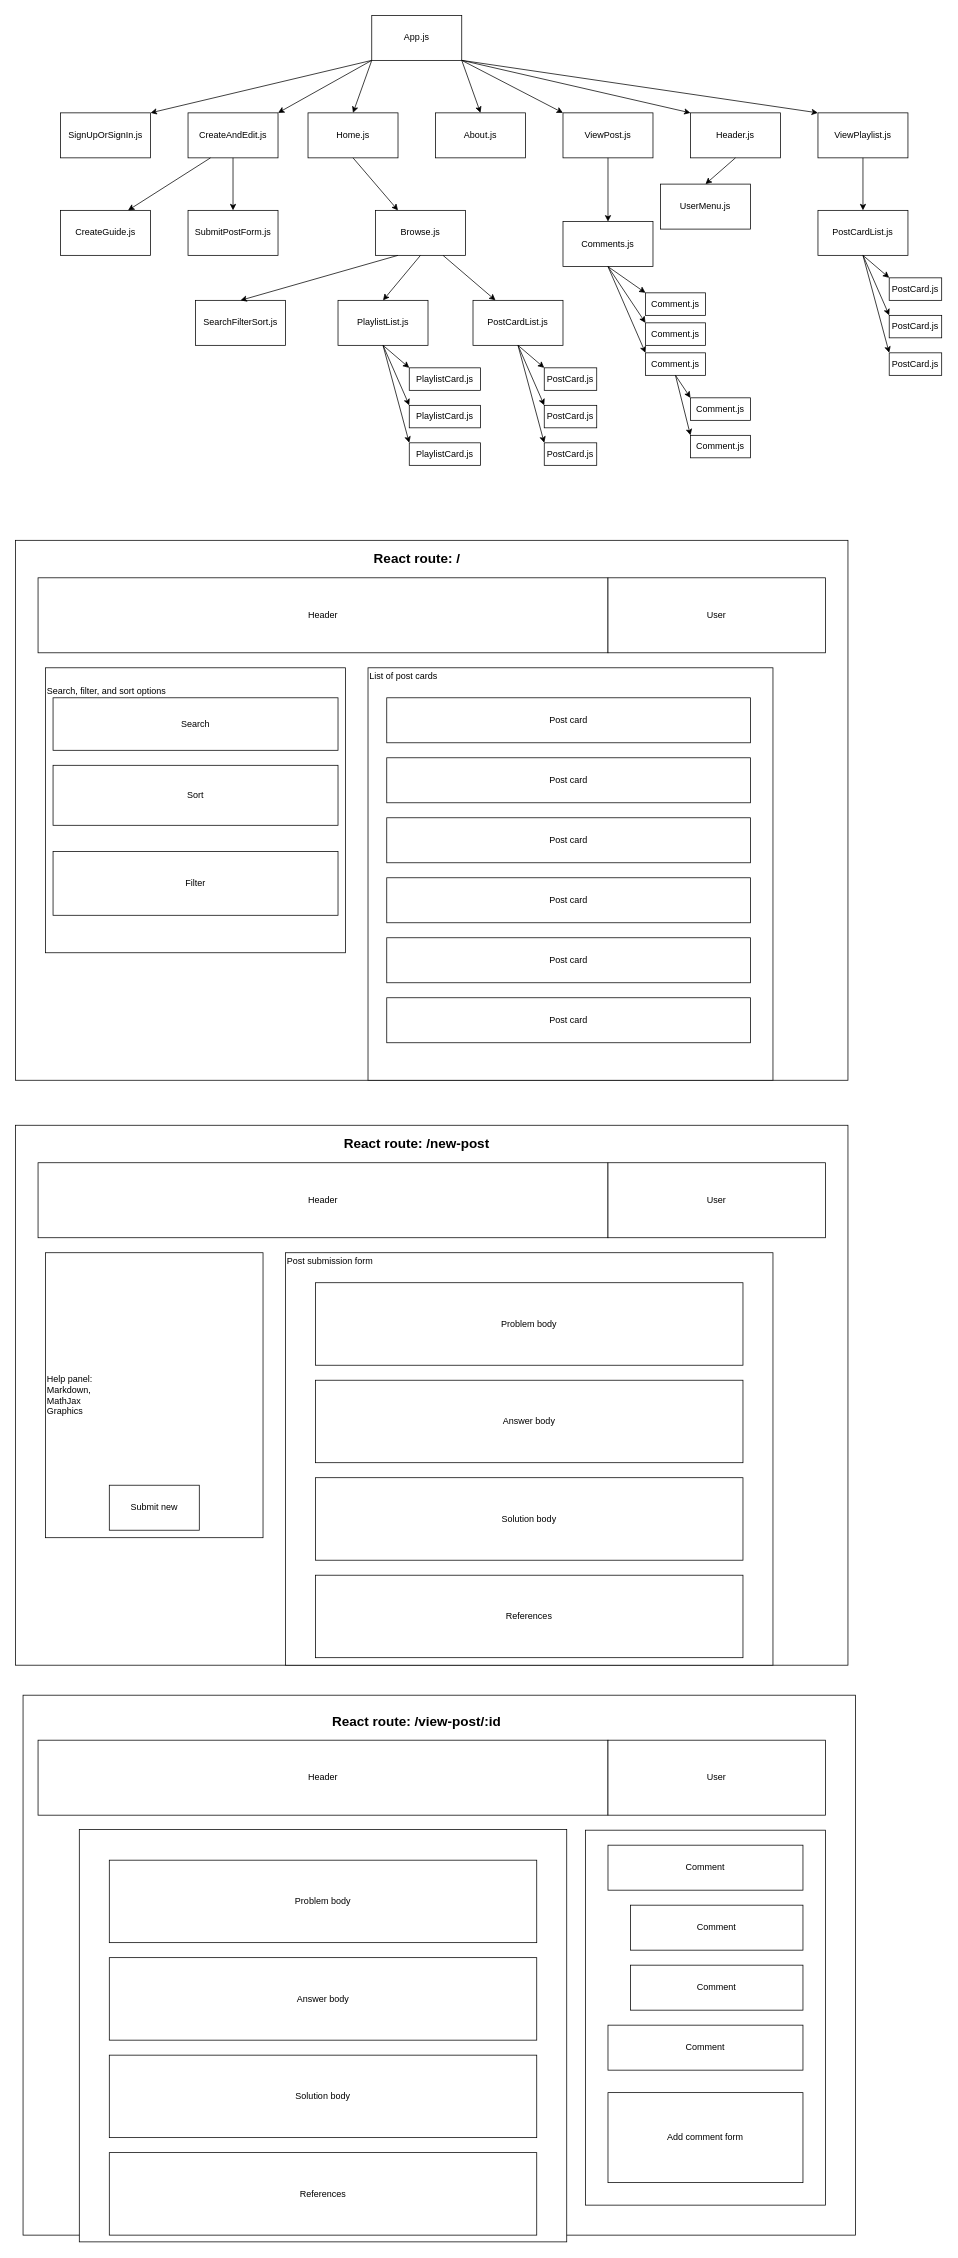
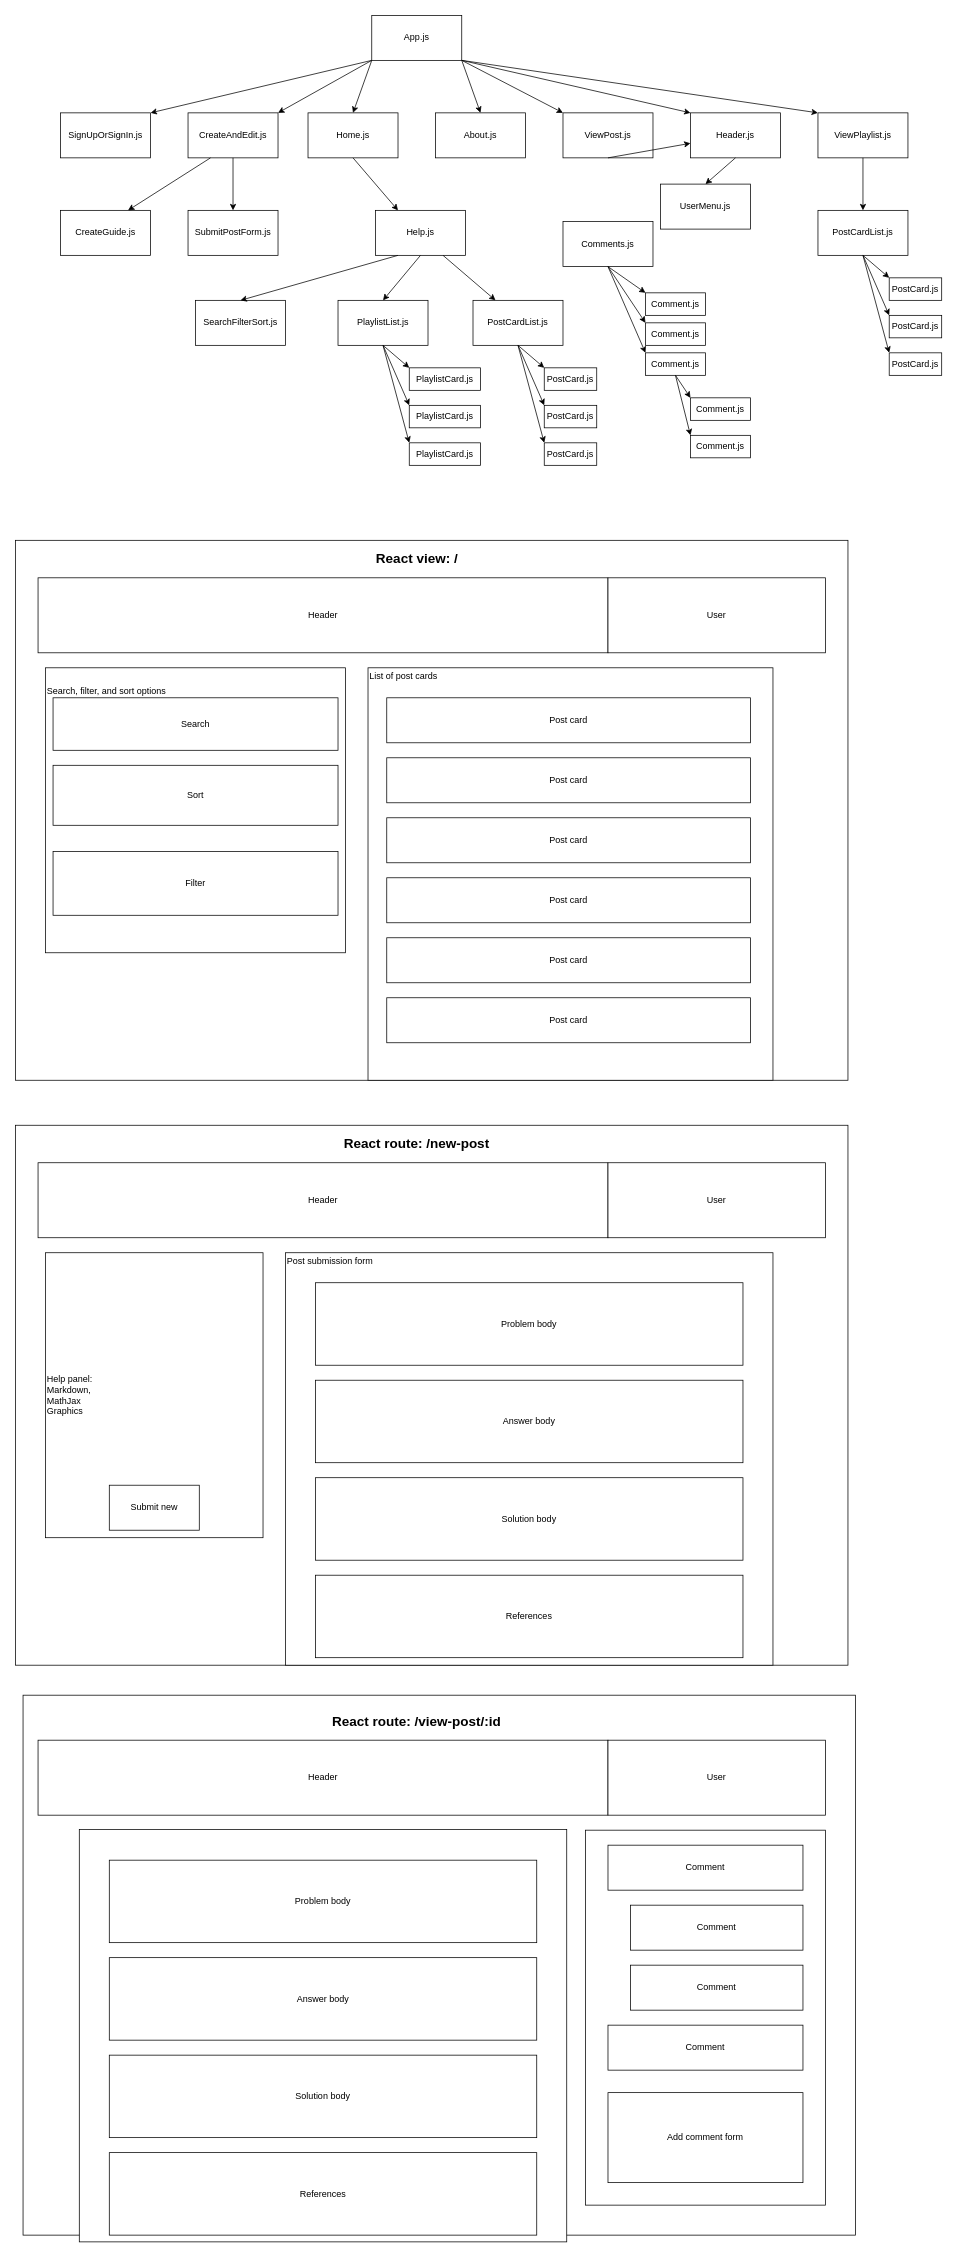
edge "ViewPost.js" -> "Comments.js": now "ViewPost.js" -> "Header.js"
node "Browse.js": label "Browse.js" -> "Help.js"
node "React route: /": label "React route: /" -> "React view: /"
